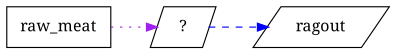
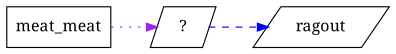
node "raw_meat": label "raw_meat" -> "meat_meat"
